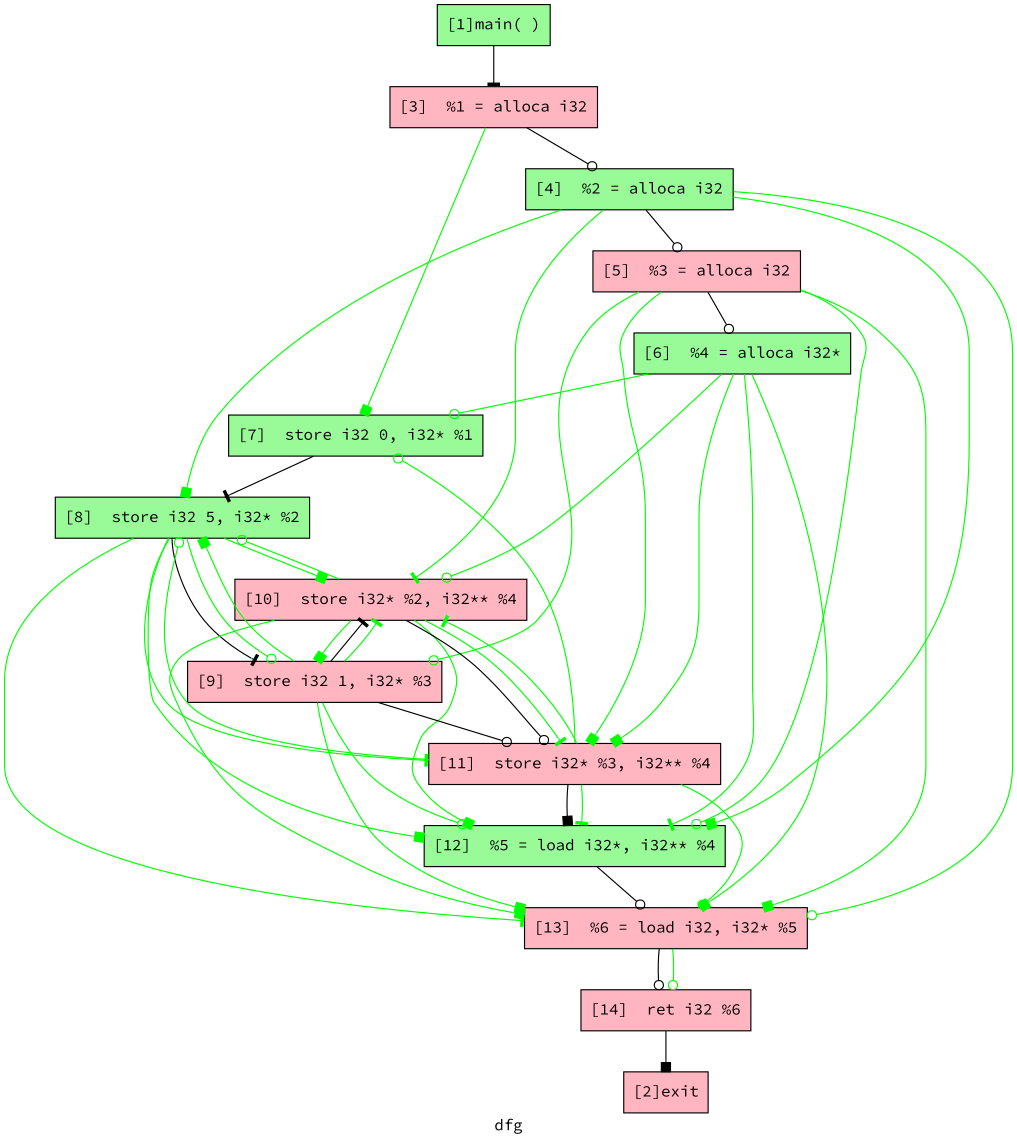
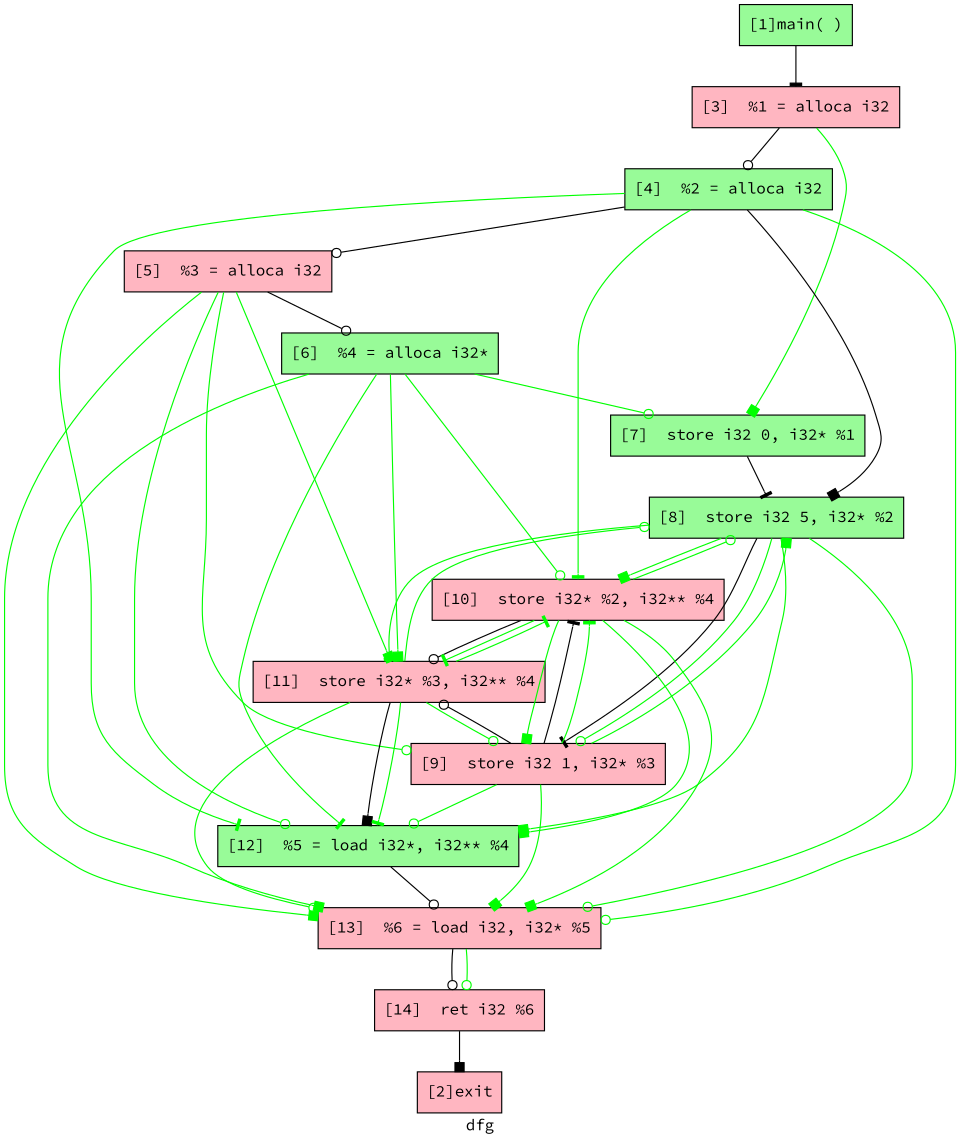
edge "[4]  %2 = alloca i32" -> "[8]  store i32 5, i32* %2": color green -> black
edge "[4]  %2 = alloca i32" -> "[12]  %5 = load i32*, i32** %4": arrowhead box -> tee
edge "[11]  store i32* %3, i32** %4" -> "[7]  store i32 0, i32* %1": now "[11]  store i32* %3, i32** %4" -> "[9]  store i32 1, i32* %3"
edge "[8]  store i32 5, i32* %2" -> "[13]  %6 = load i32, i32* %5": arrowhead tee -> odot
